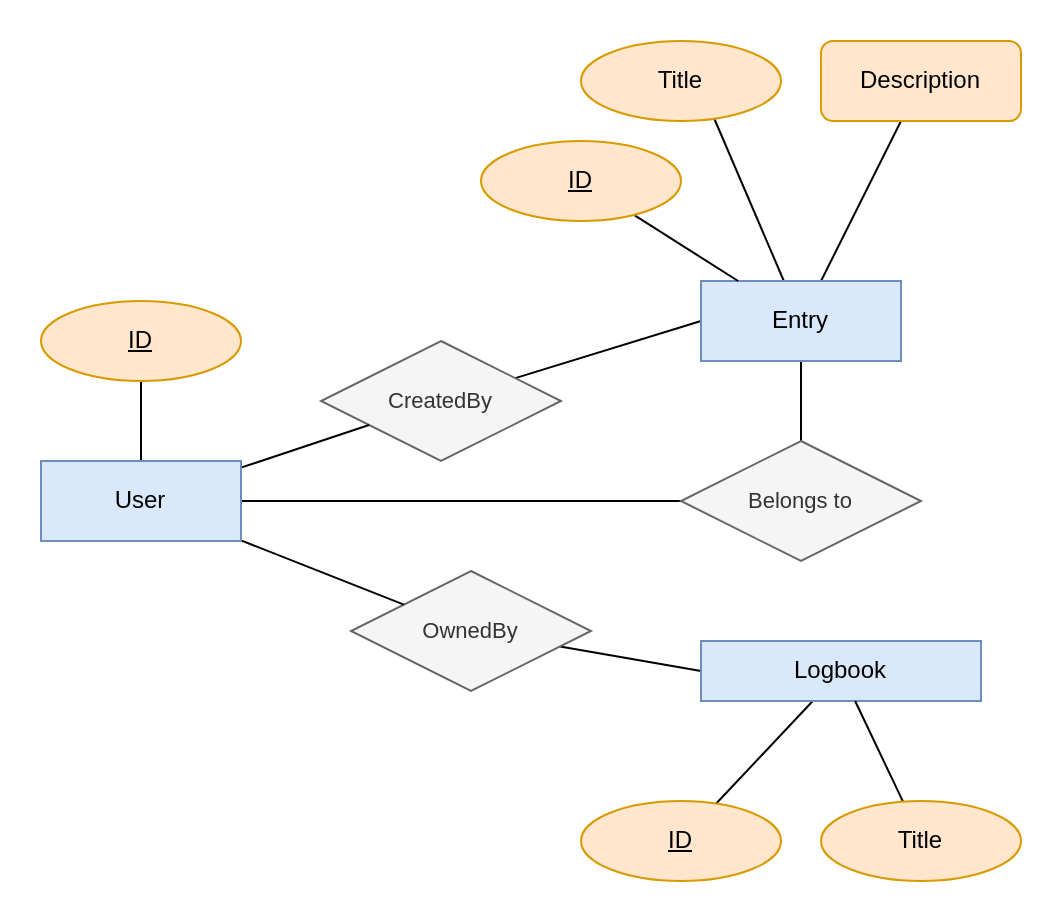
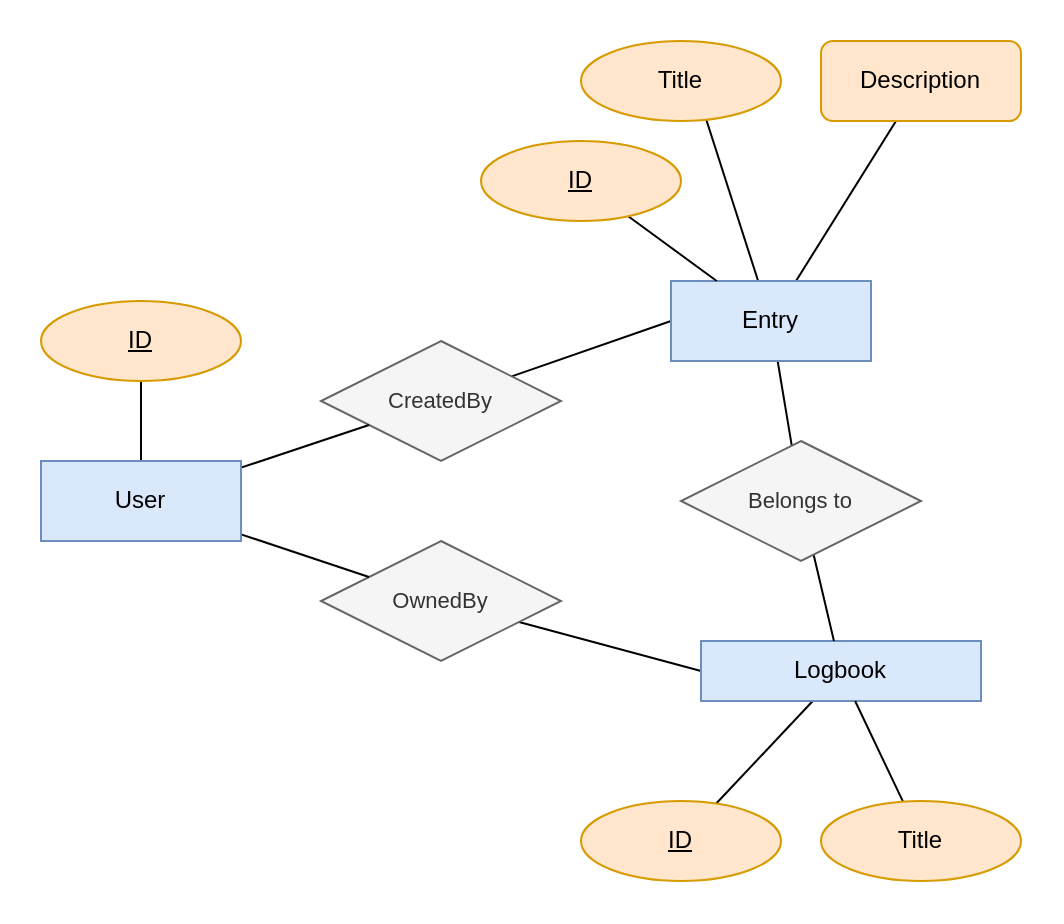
node "Entry": moved (801, 321) -> (771, 321)
edge "User" -- "Belongs to": now "Logbook" -- "Belongs to"
node "OwnedBy": moved (471, 631) -> (441, 601)
